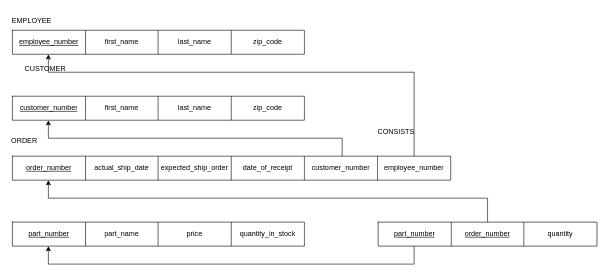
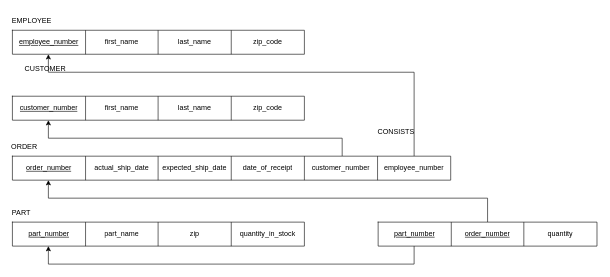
node "ORDER": moved (24, 141) -> (24, 147)
node "expected_ship_order": label "expected_ship_order" -> "expected_ship_date"
node "PART": added
node "price": label "price" -> "zip"
